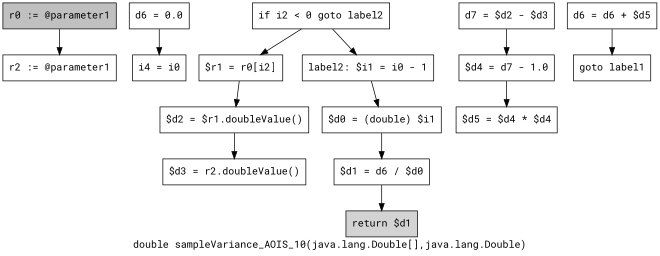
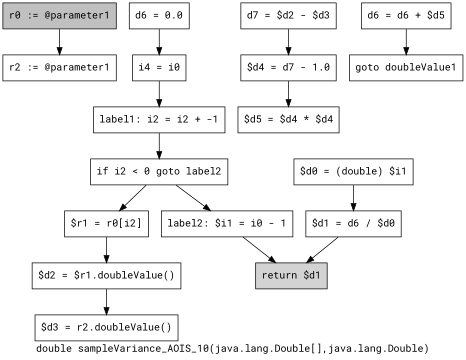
node "goto label1": label "goto label1" -> "goto doubleValue1"
edge "label2: $i1 = i0 - 1" -> "$d0 = (double) $i1": now "label2: $i1 = i0 - 1" -> "return $d1"
node "label1: i2 = i2 + -1": added
